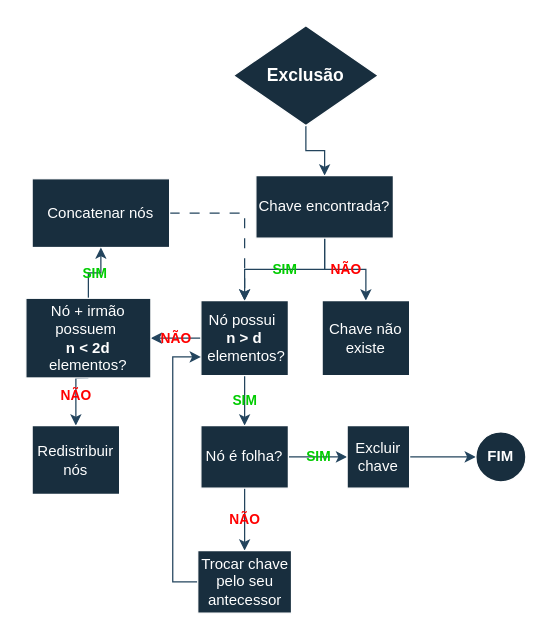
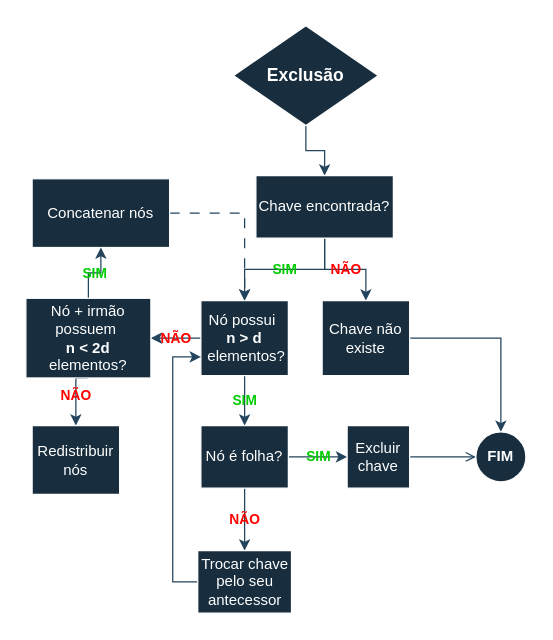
edge "Chave não existe" -> "FIM": added
edge "Excluir chave" -> "FIM": arrowhead classic -> open
